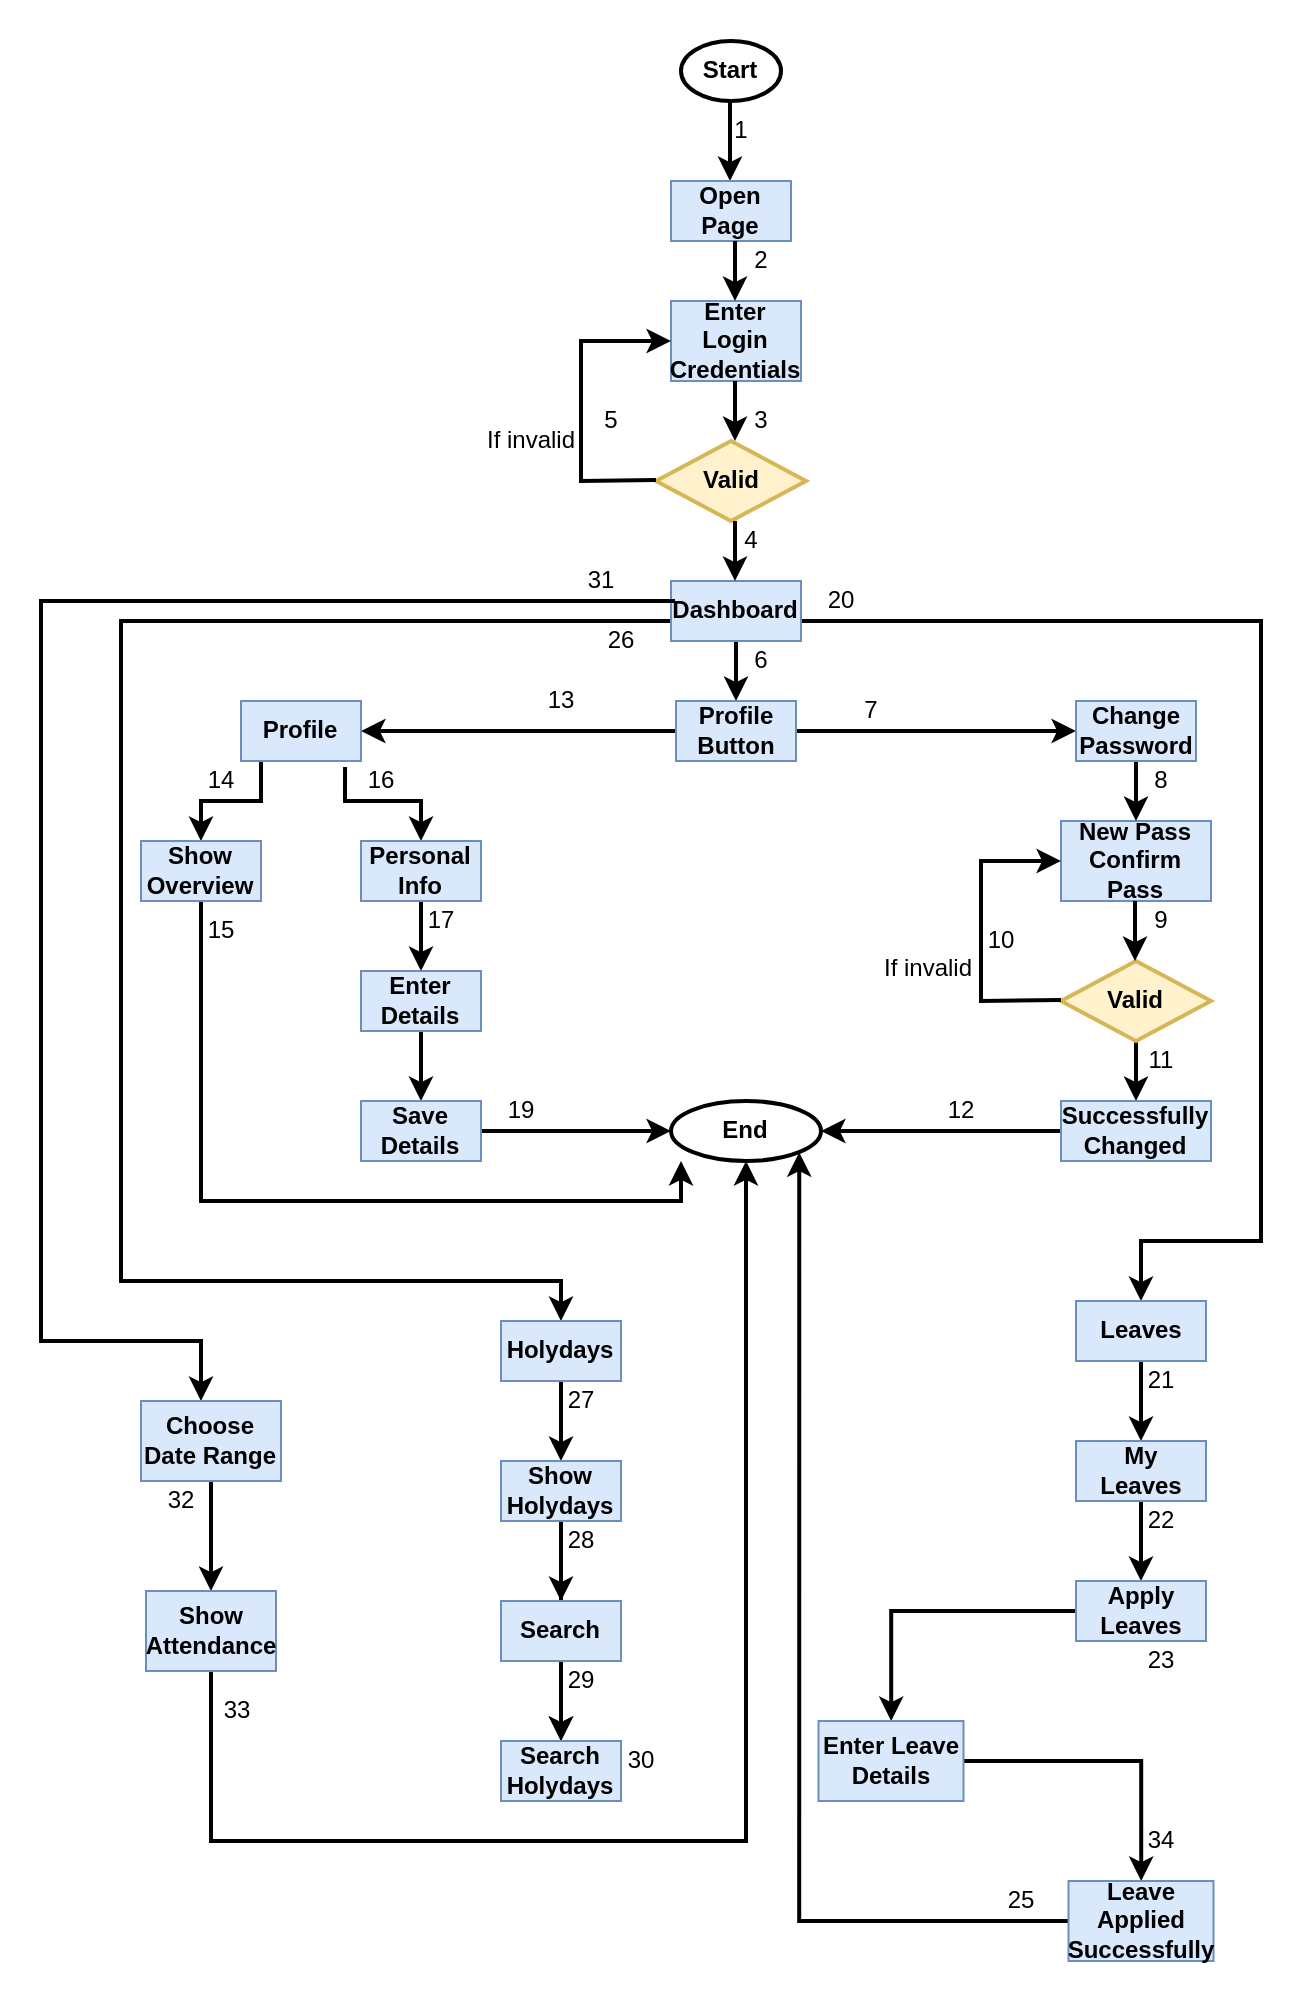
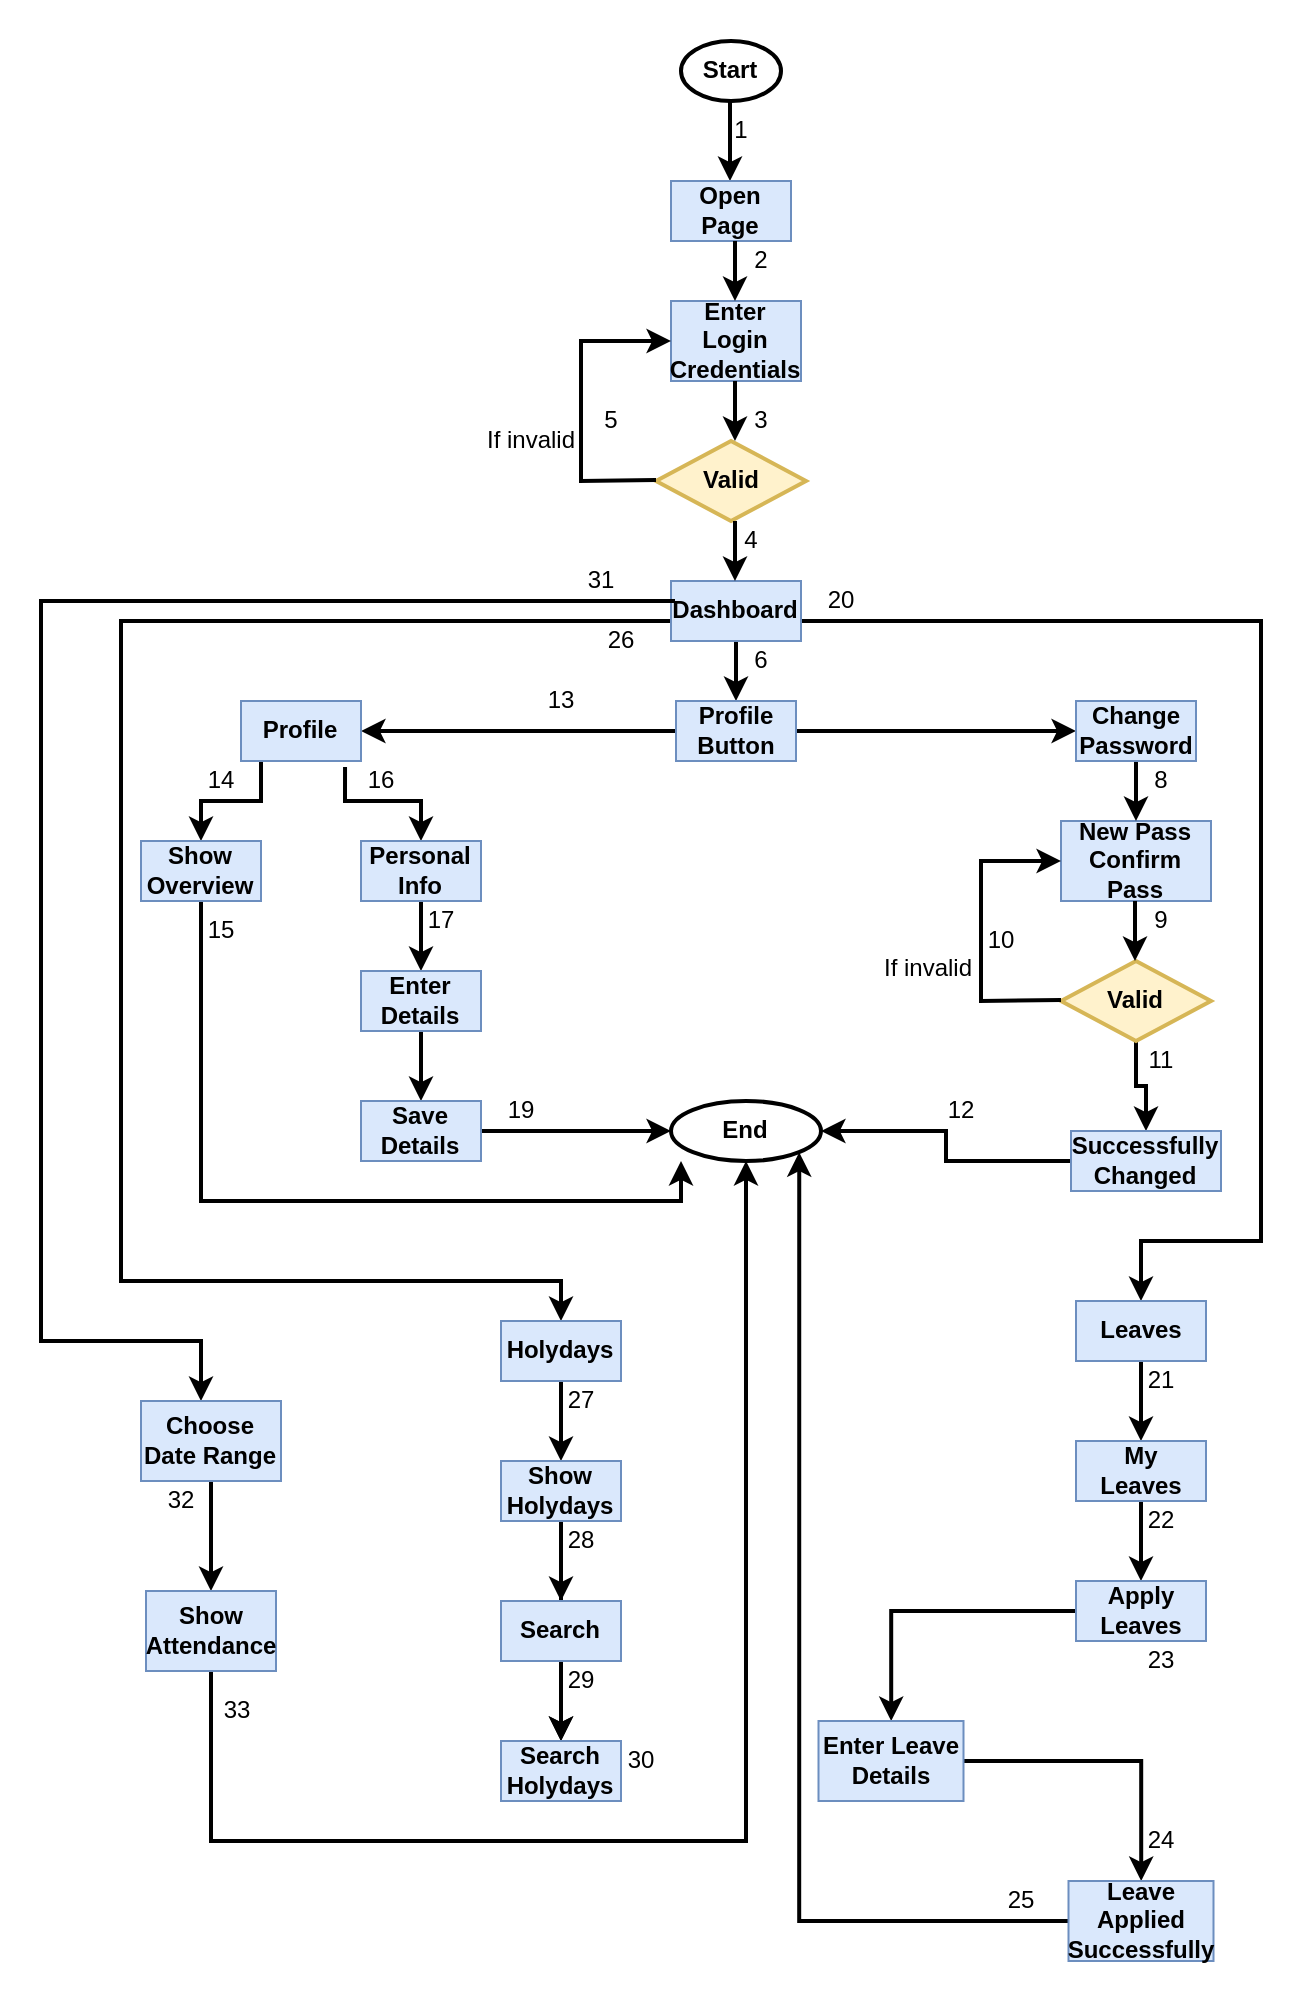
node "7": removed
node "Successfully Changed": moved (1136, 1131) -> (1146, 1161)
node "34": label "34" -> "24"
